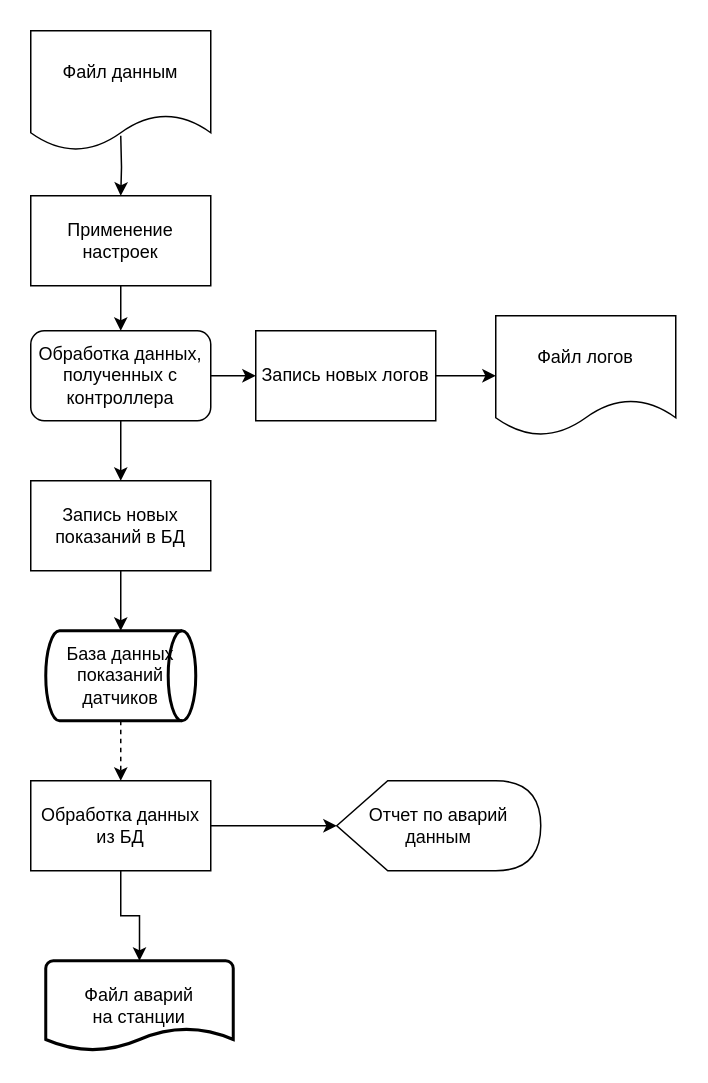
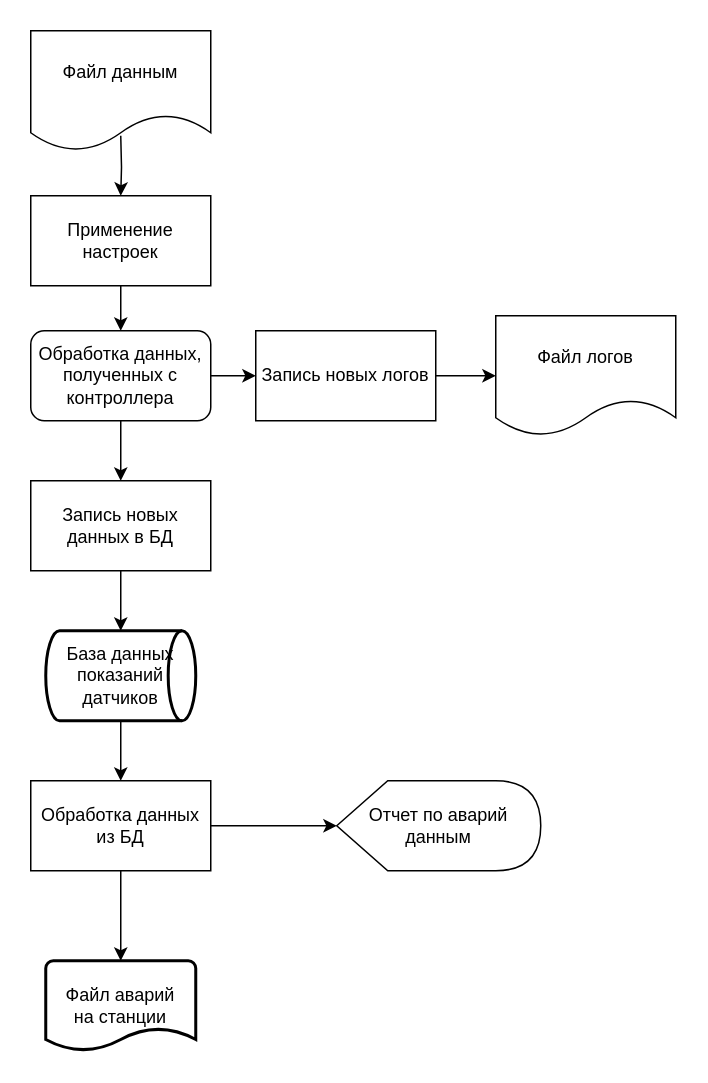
node "Запись новых показаний в БД": label "Запись новых показаний в БД" -> "Запись новых данных в БД"
edge "База данных показаний датчиков" -> "Обработка данных из БД": style dashed -> solid
node "Файл аварий на станции": size 188x90 -> 150x90
